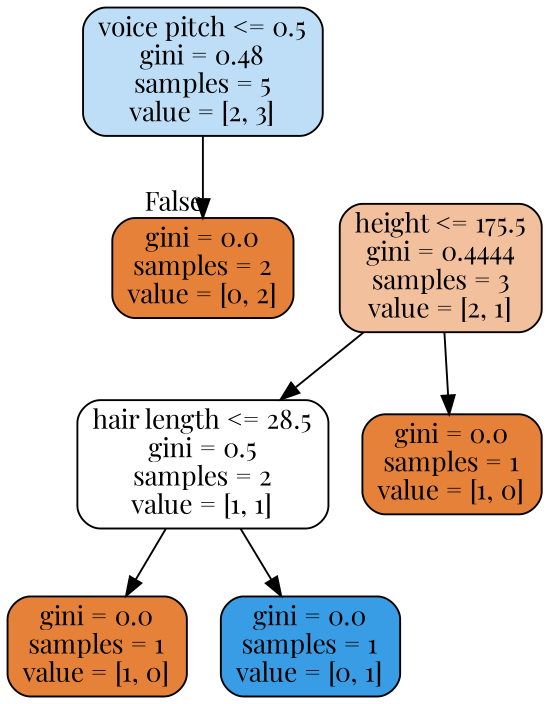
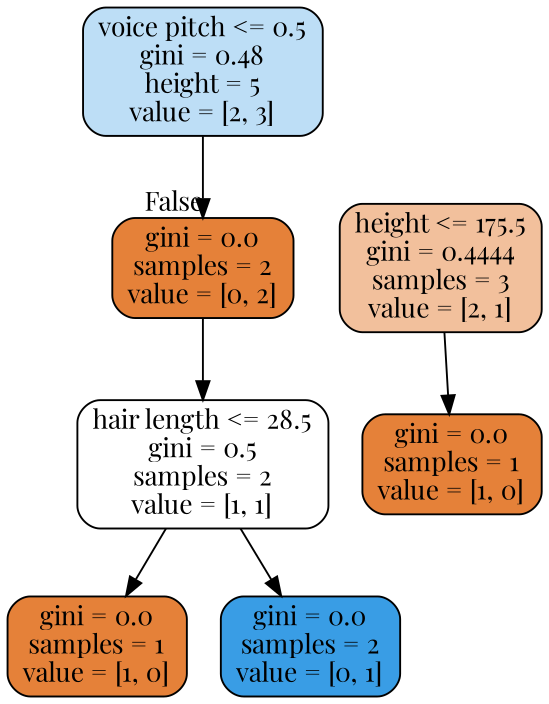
node "voice pitch <= 0.5 gini = 0.48 samples = 5 value = [2, 3]": label "voice pitch <= 0.5 gini = 0.48 samples = 5 value = [2, 3]" -> "voice pitch <= 0.5 gini = 0.48 height = 5 value = [2, 3]"
edge "height <= 175.5 gini = 0.4444 samples = 3 value = [2, 1]" -> "hair length <= 28.5 gini = 0.5 samples = 2 value = [1, 1]": now "gini = 0.0 samples = 2 value = [0, 2]" -> "hair length <= 28.5 gini = 0.5 samples = 2 value = [1, 1]"
node "gini = 0.0 samples = 1 value = [0, 1]": label "gini = 0.0 samples = 1 value = [0, 1]" -> "gini = 0.0 samples = 2 value = [0, 1]"
